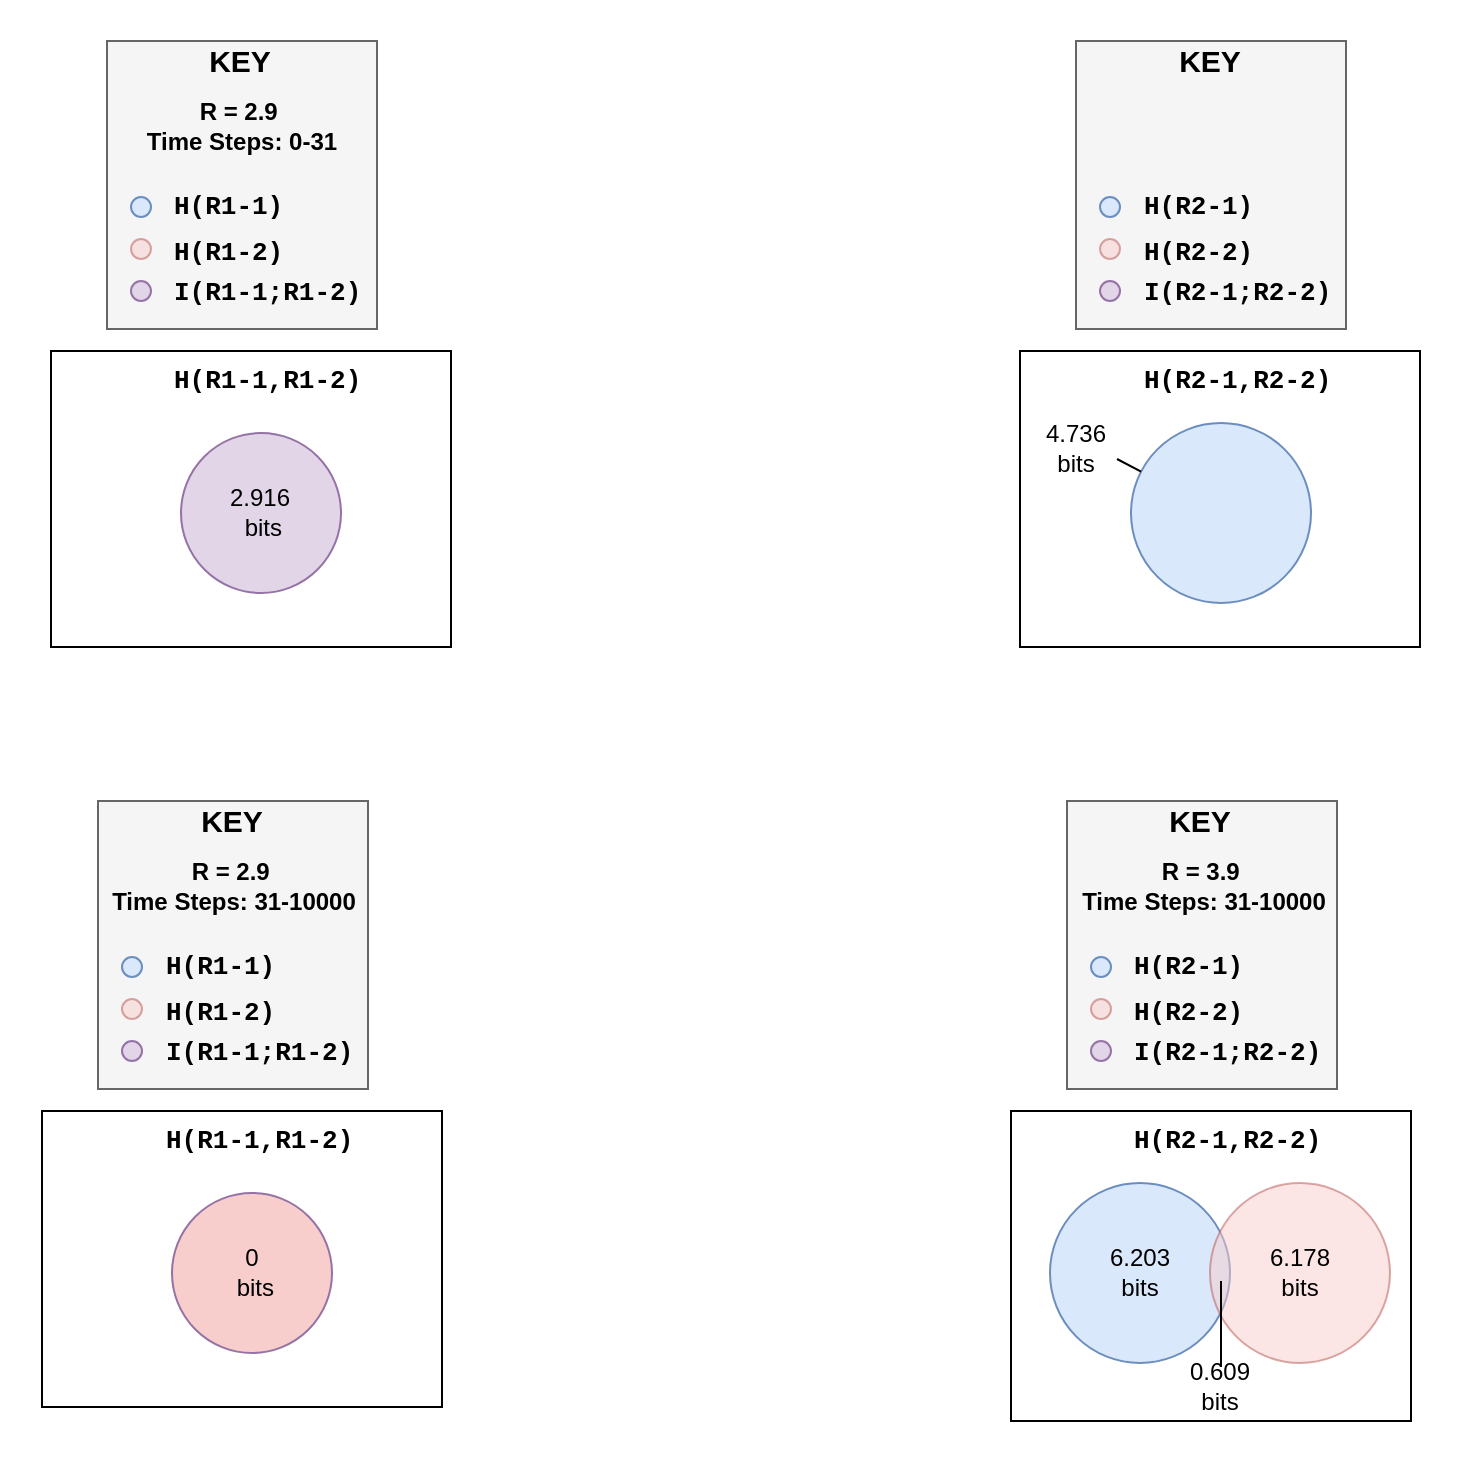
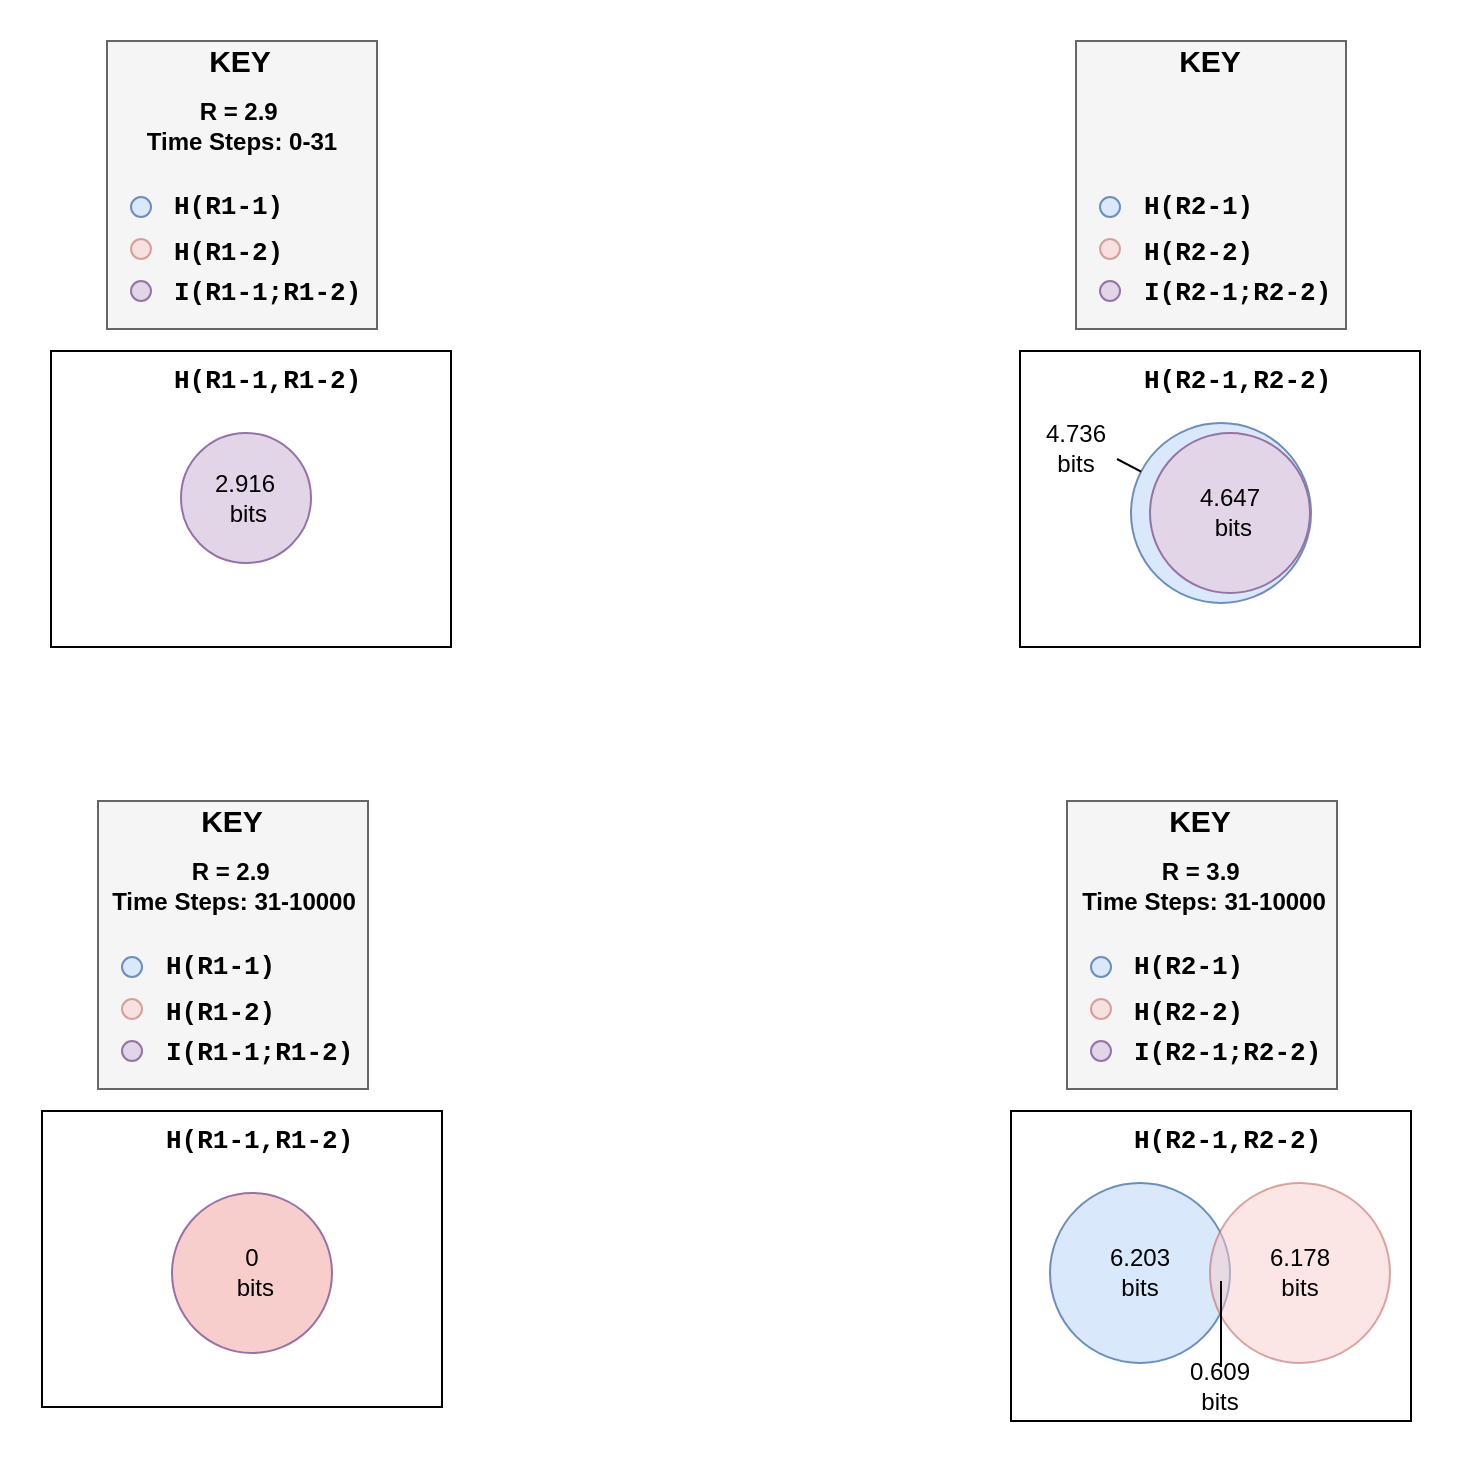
node "2.916 bits": size 160x160 -> 130x130
node "4.647 bits": added
